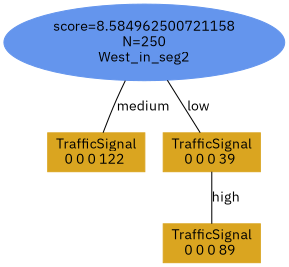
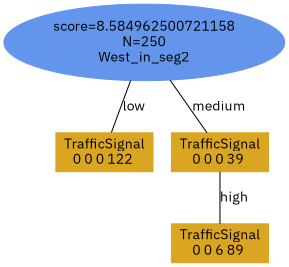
edge "score=8.584962500721158 N=250 West_in_seg2" -- "TrafficSignal 0 0 0 122": label "medium" -> "low"
edge "score=8.584962500721158 N=250 West_in_seg2" -- "TrafficSignal 0 0 0 39": label "low" -> "medium"
node "TrafficSignal 0 0 0 89": label "TrafficSignal 0 0 0 89" -> "TrafficSignal 0 0 6 89"
